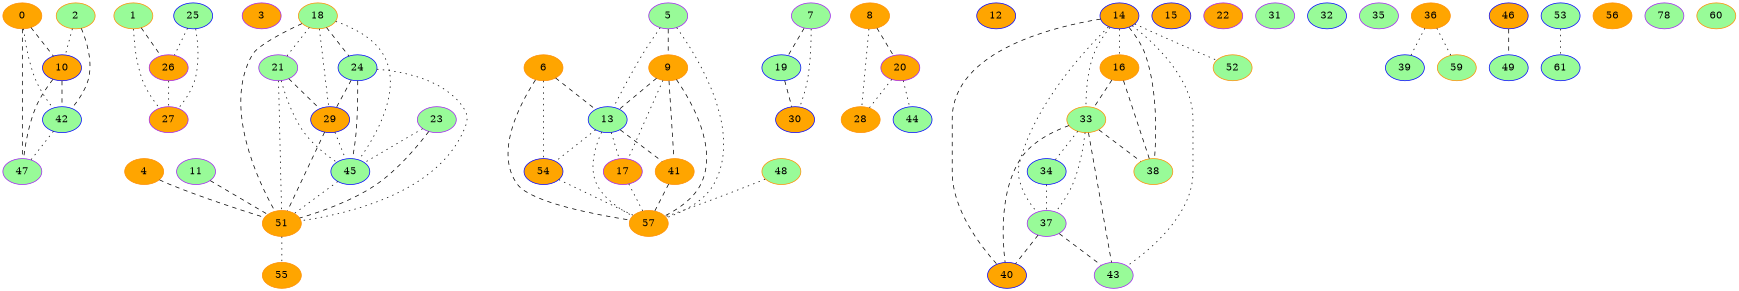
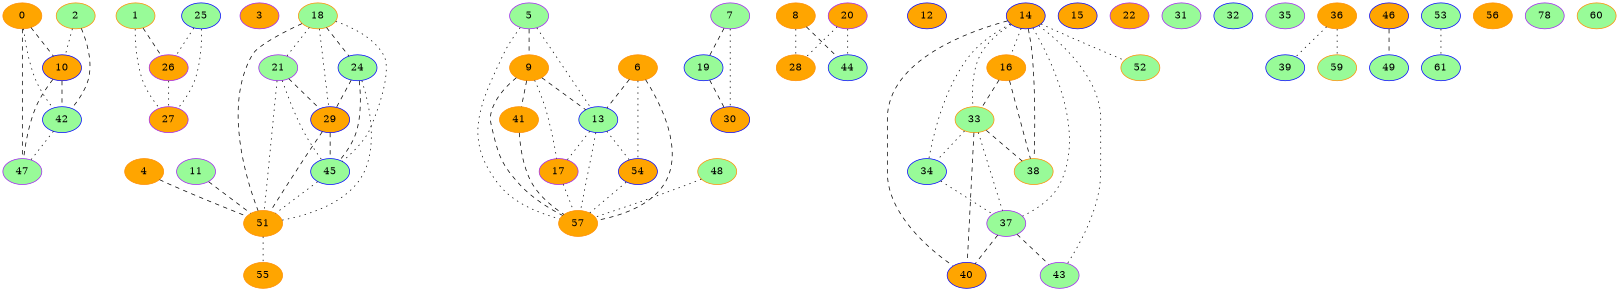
edge "8" -- "20": now "8" -- "44"
edge "14" -- "34": added
node "23": removed
edge "29" -- "45": style dotted -> dashed
edge "13" -- "41": removed
edge "33" -- "43": removed
